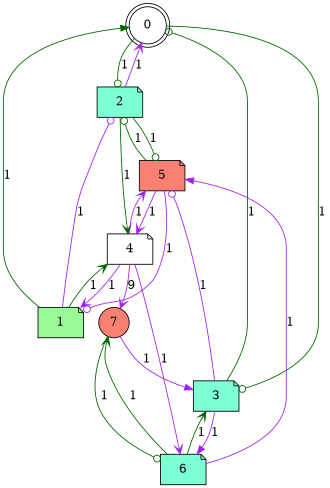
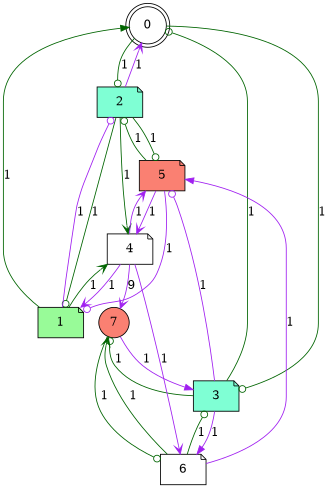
edge "2" -> "1": added, label "1"
edge "3" -> "7": added, label "1"
edge "6" -> "3": arrowhead vee -> odot
node "6": fillcolor aquamarine -> white
